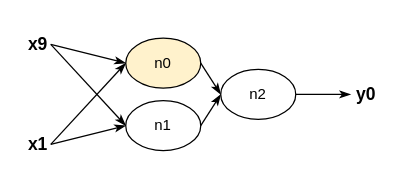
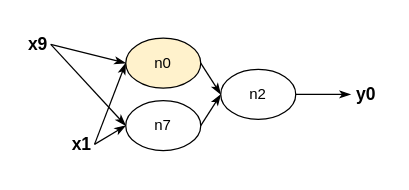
node "n1": label "n1" -> "n7"
node "x1": moved (38, 144) -> (82, 144)
